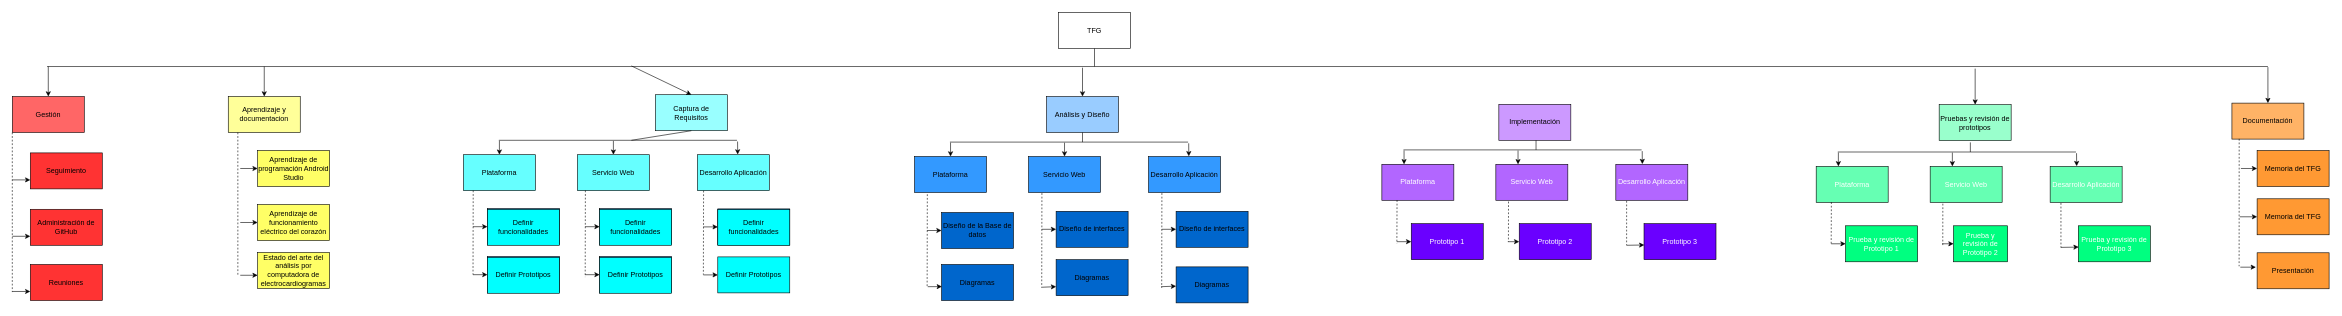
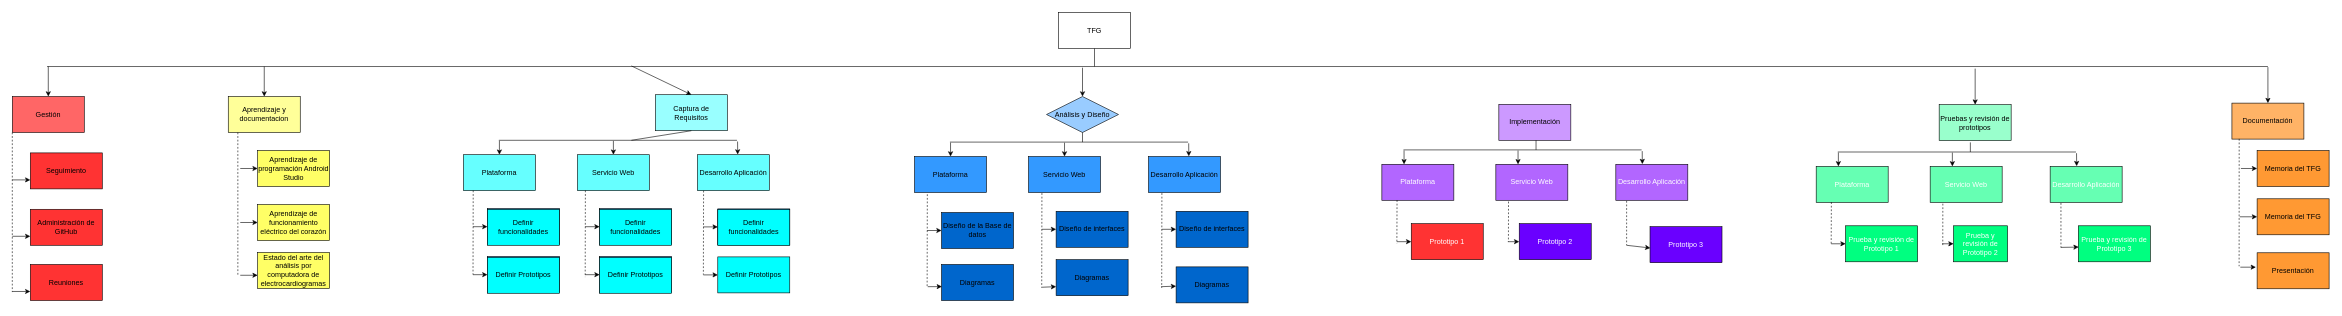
node "Análisis y Diseño": shape rectangle -> diamond
node "Prototipo 1": fillcolor #6a00ff -> #ff3333
node "Prototipo 3": moved (1680, 242) -> (1686, 245)
